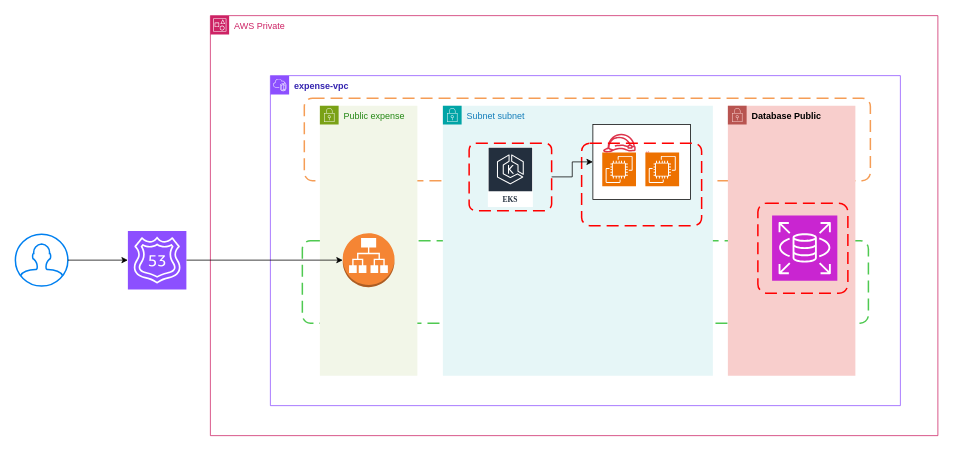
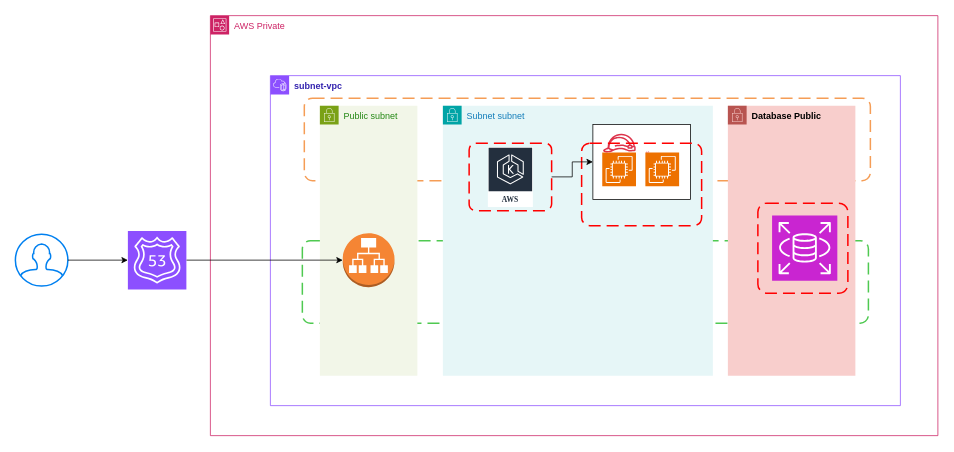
node "expense-vpc": label "expense-vpc" -> "subnet-vpc"
node "Public expense": label "Public expense" -> "Public subnet"
node "EKS": label "EKS" -> "AWS"
